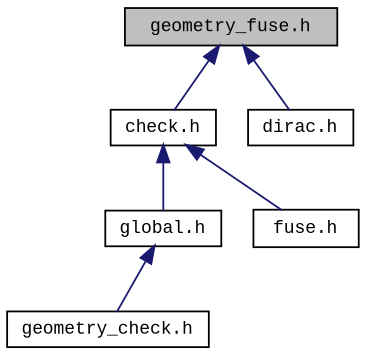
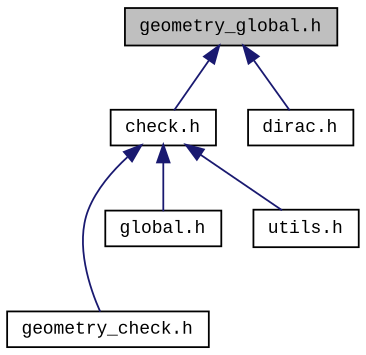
node "geometry_fuse.h": label "geometry_fuse.h" -> "geometry_global.h"
node "fuse.h": label "fuse.h" -> "utils.h"
edge "geometry_check.h" -> "global.h": now "geometry_check.h" -> "check.h"
